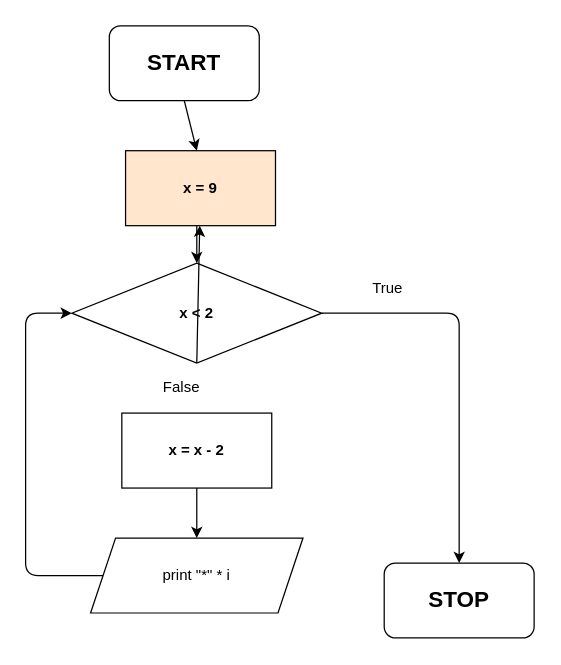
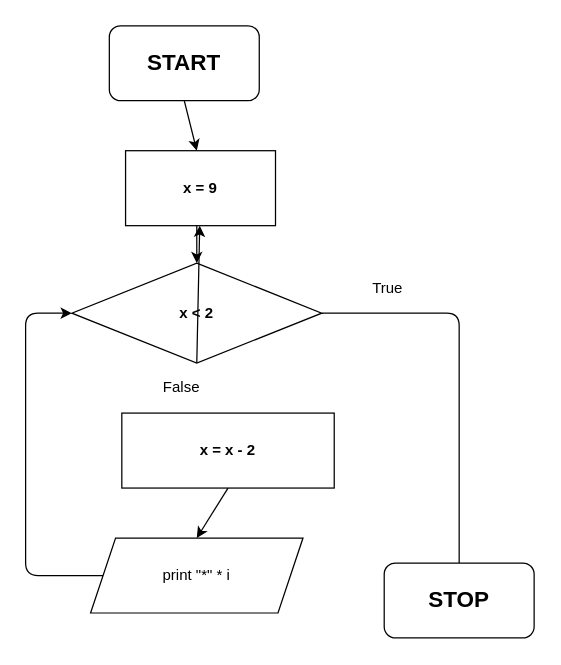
node "x = 9": fillcolor #ffe6cc -> #ffffff
node "x = x - 2": size 150x75 -> 213x75
edge "x < 2" -> "STOP": arrowhead classic -> none
